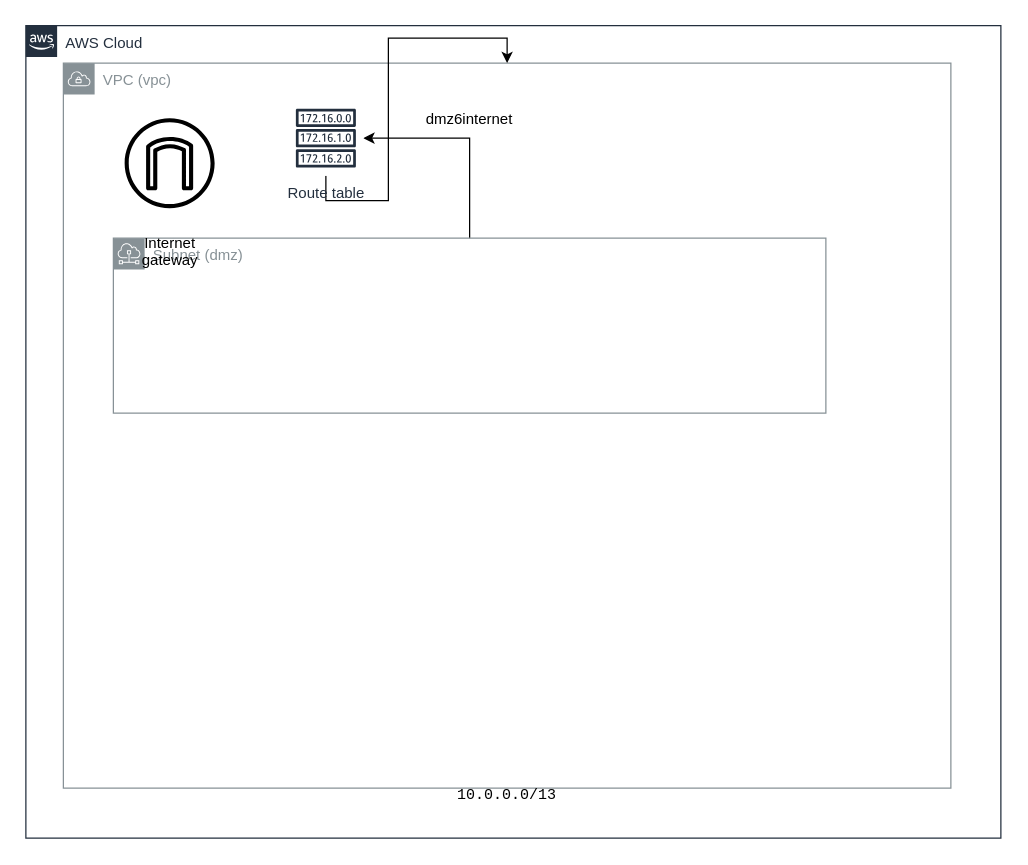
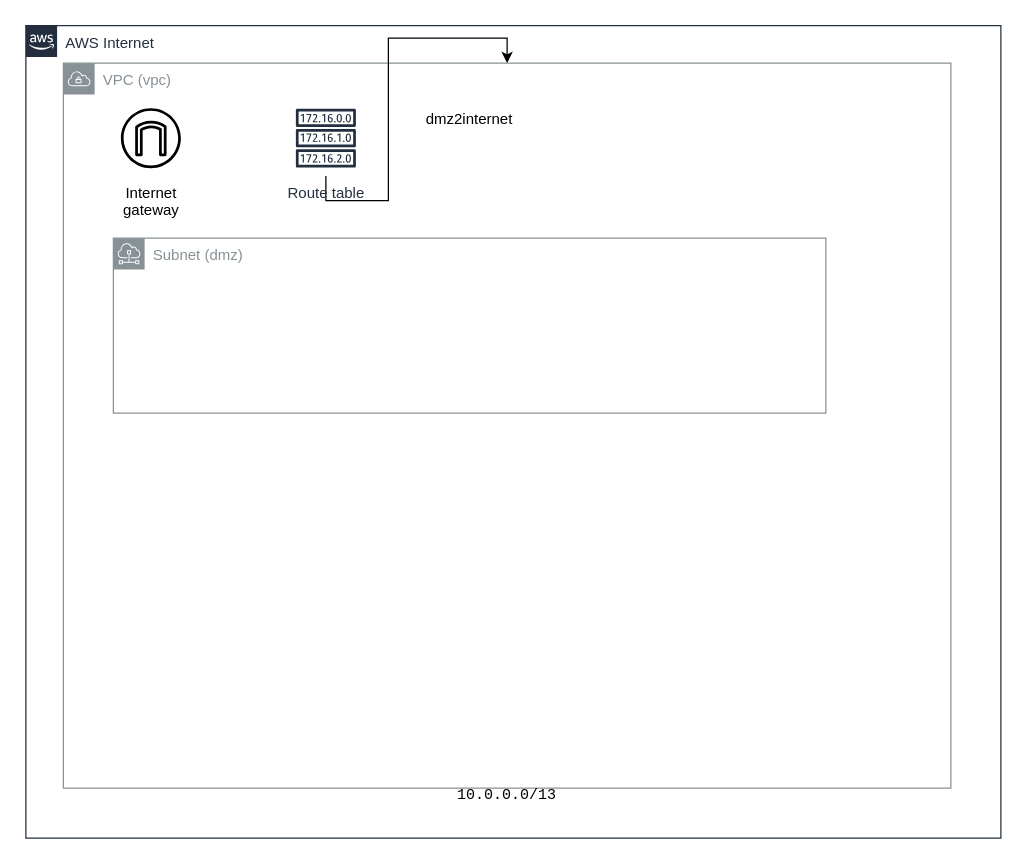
node "AWS Cloud": label "AWS Cloud" -> "AWS Internet"
node "dmz6internet": label "dmz6internet" -> "dmz2internet"
edge "Subnet (dmz)" -> "Route table": removed
node "Internet gateway": size 113x125 -> 75x75
